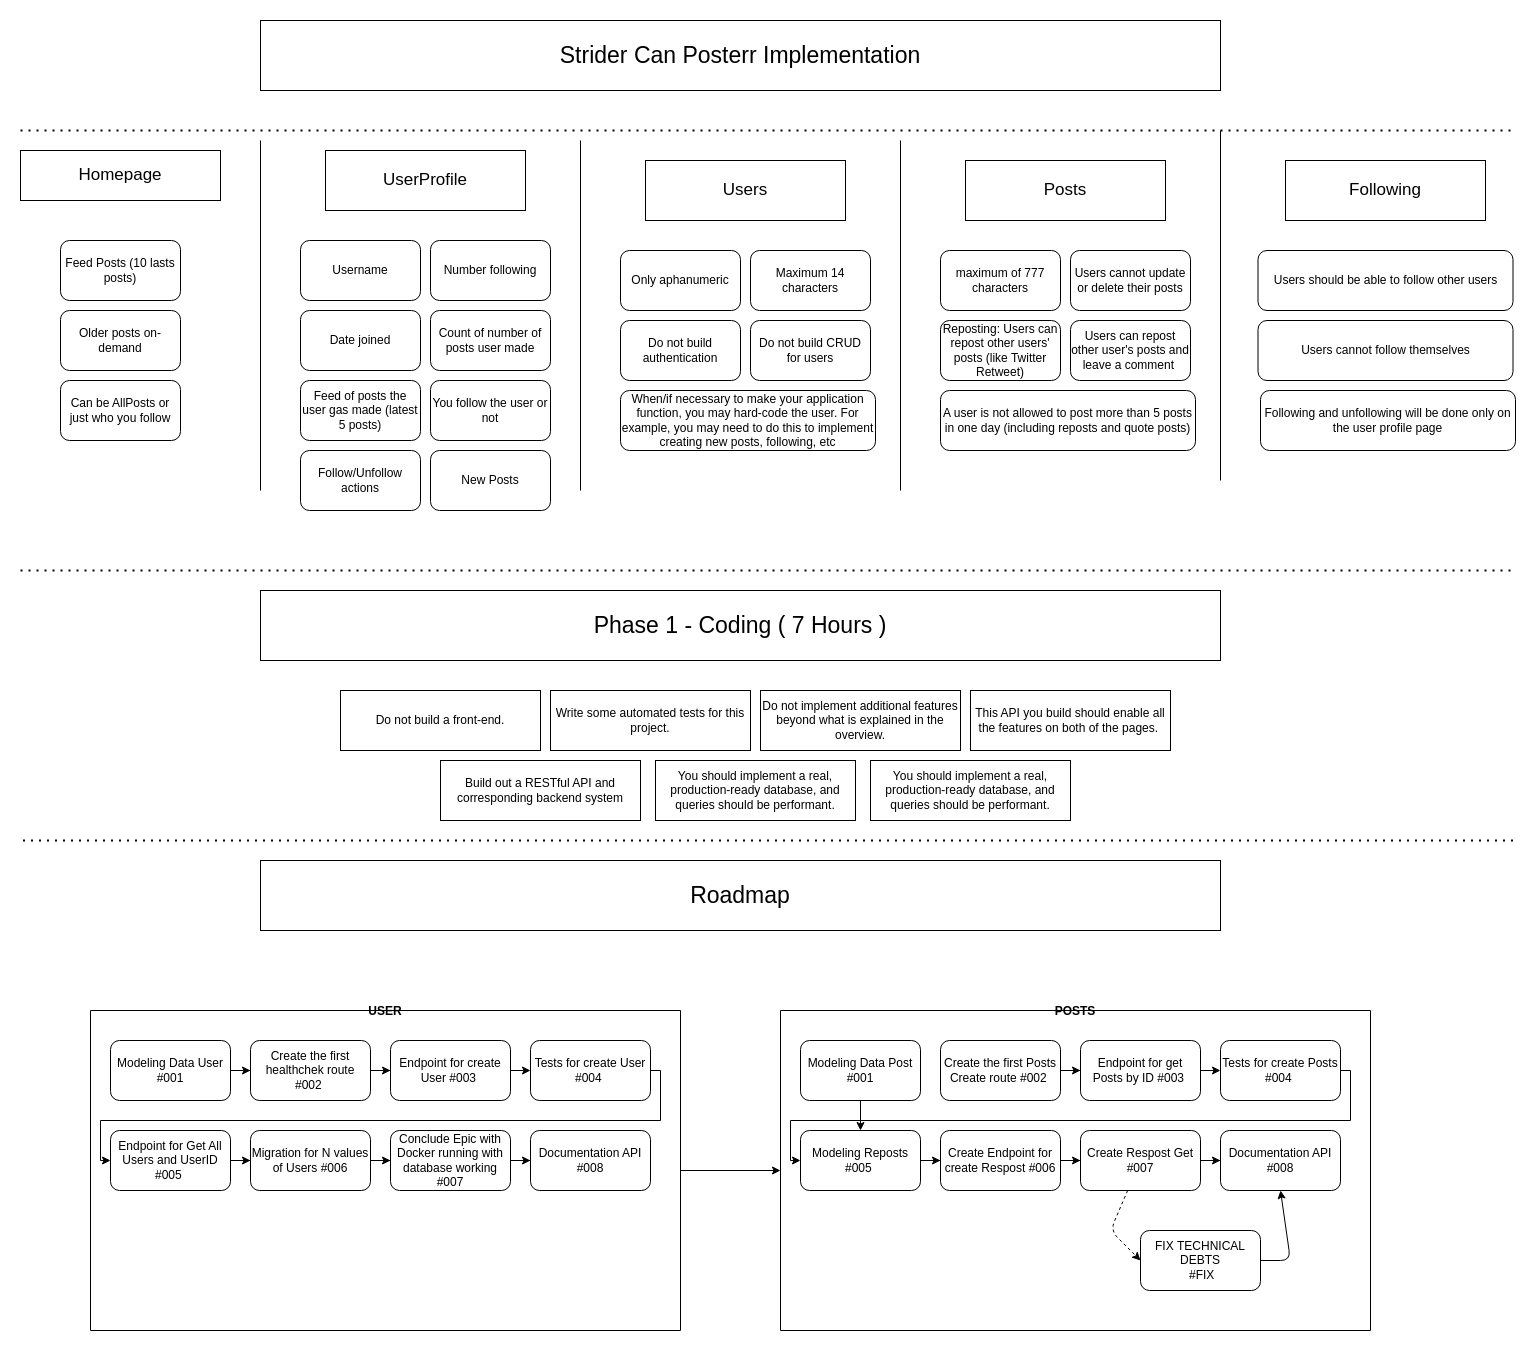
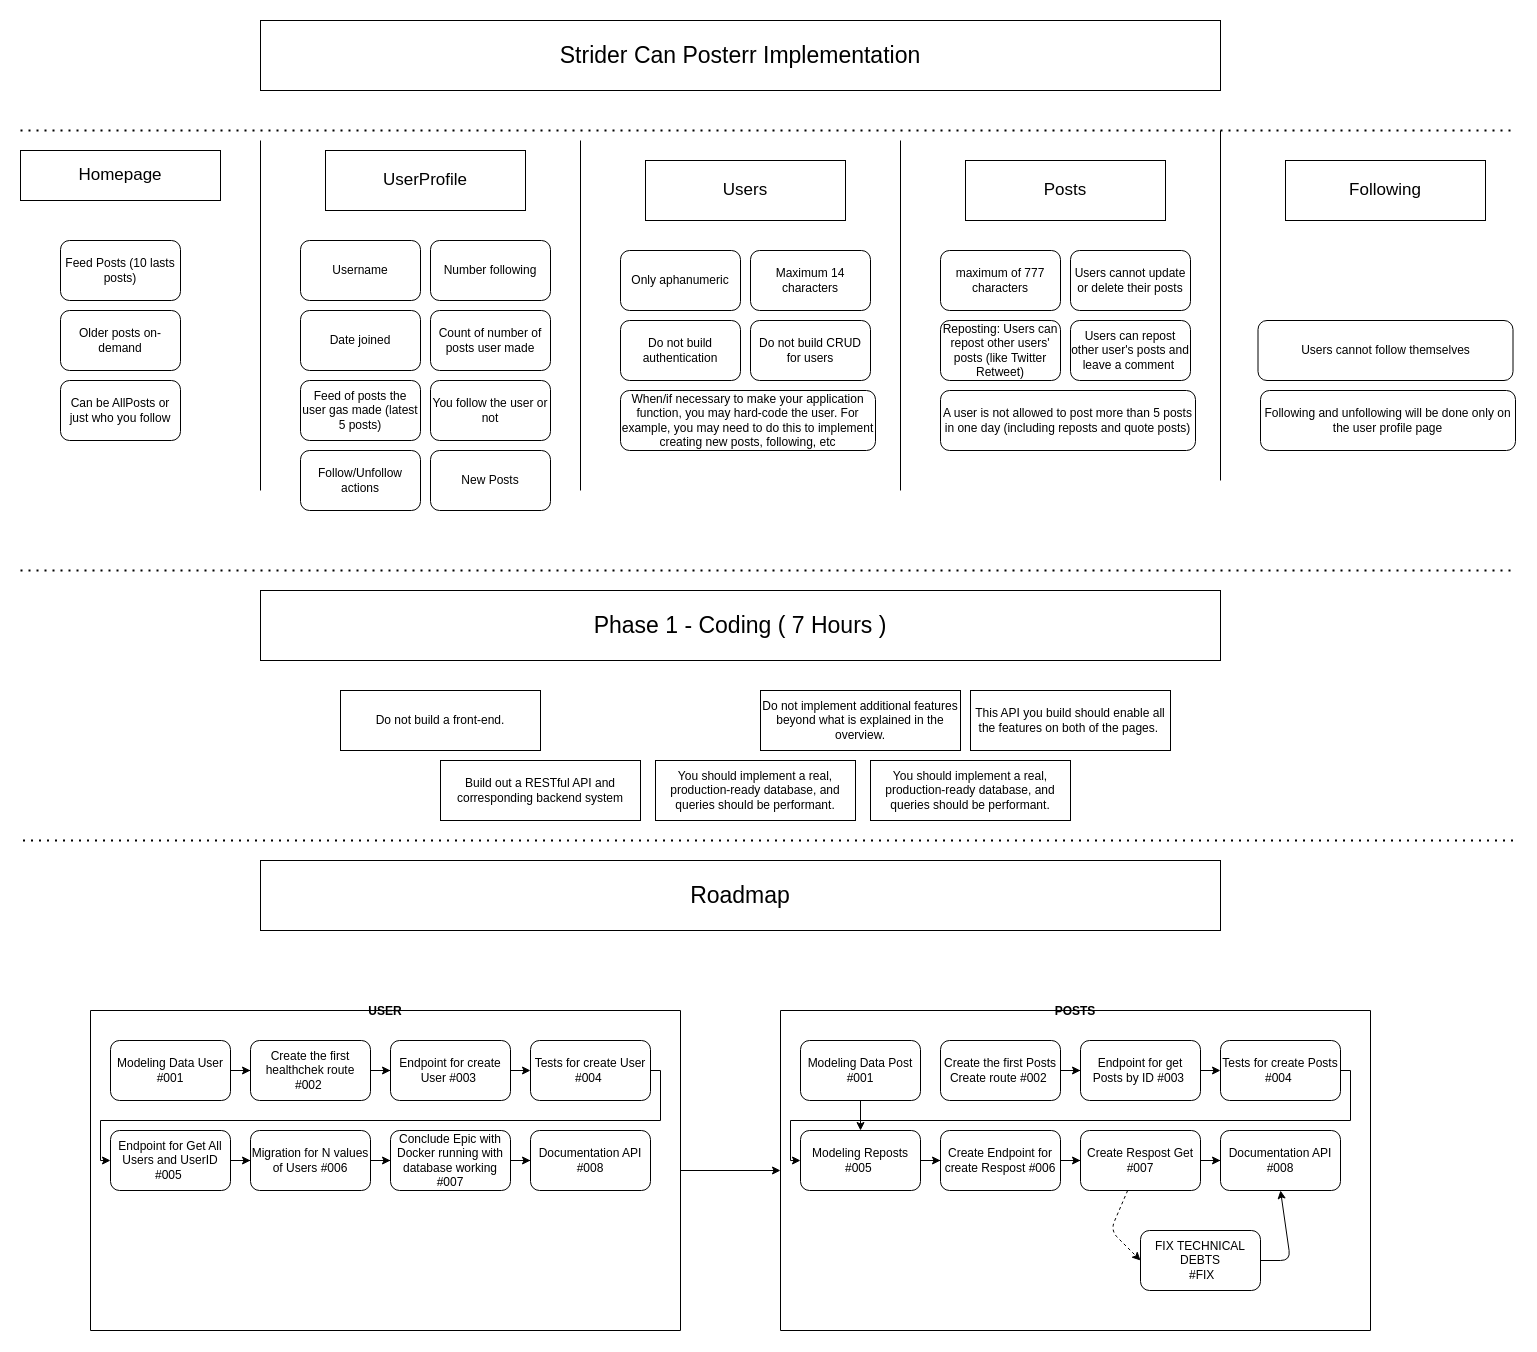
node "Users should be able to follow other users": removed
node "Write some automated tests for this project.": removed
